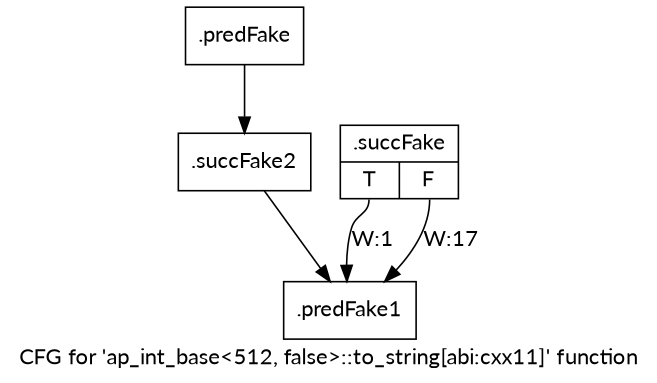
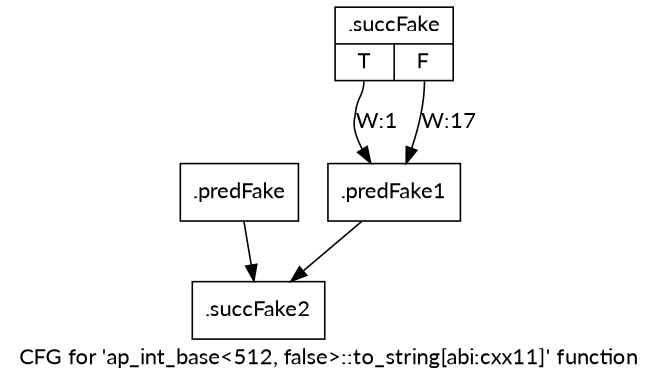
edge ".succFake2" -> ".predFake1": reversed
